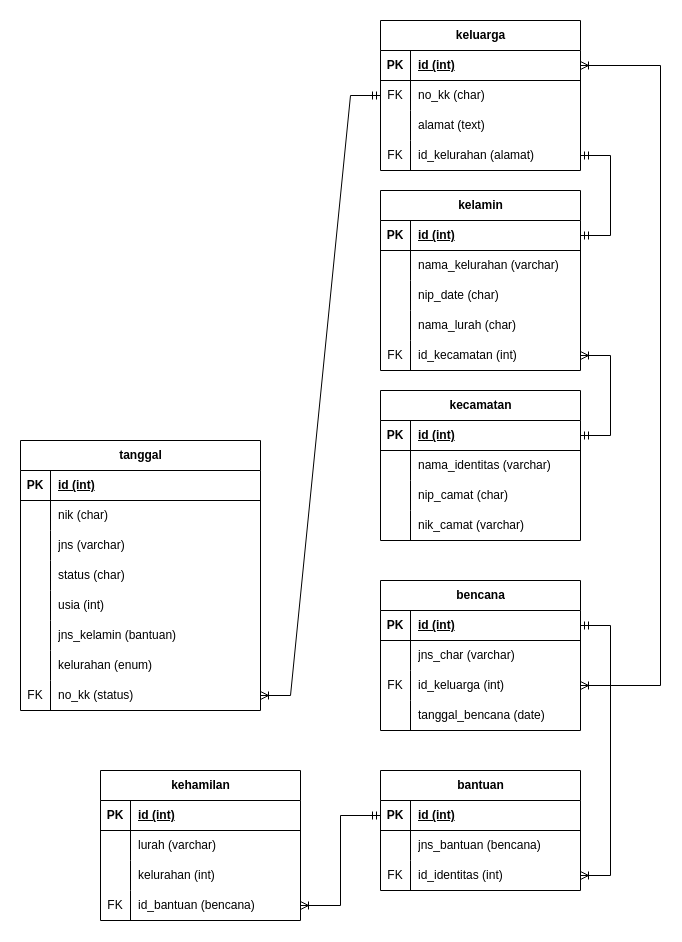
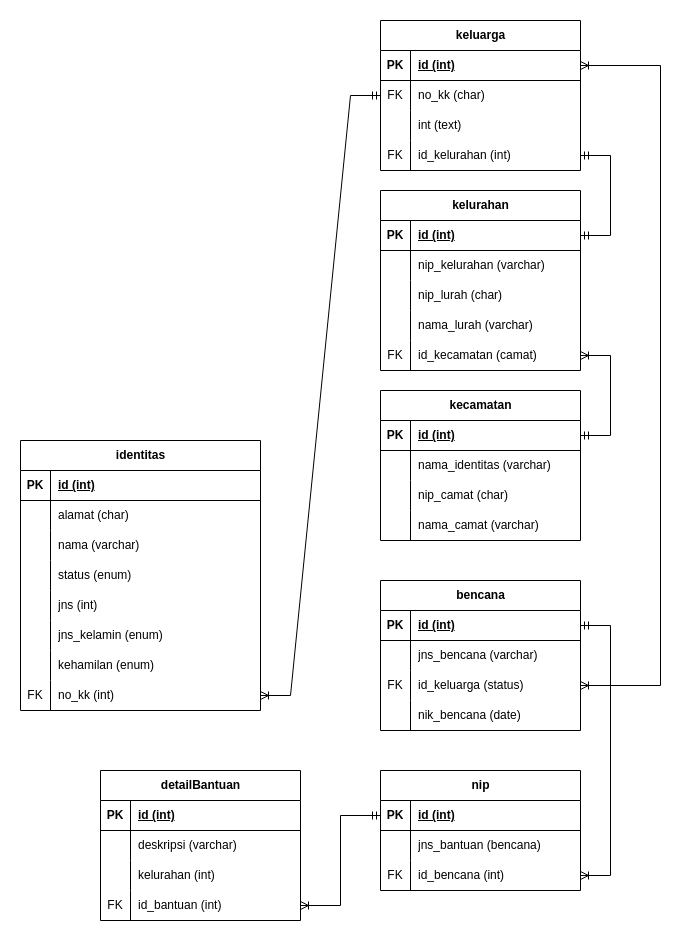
node "alamat (text)": label "alamat (text)" -> "int (text)"
node "id_kelurahan (alamat)": label "id_kelurahan (alamat)" -> "id_kelurahan (int)"
node "kelamin": label "kelamin" -> "kelurahan"
node "nama_kelurahan (varchar)": label "nama_kelurahan (varchar)" -> "nip_kelurahan (varchar)"
node "nip_date (char)": label "nip_date (char)" -> "nip_lurah (char)"
node "nama_lurah (char)": label "nama_lurah (char)" -> "nama_lurah (varchar)"
node "id_kecamatan (int)": label "id_kecamatan (int)" -> "id_kecamatan (camat)"
node "tanggal": label "tanggal" -> "identitas"
node "nik (char)": label "nik (char)" -> "alamat (char)"
node "nik_camat (varchar)": label "nik_camat (varchar)" -> "nama_camat (varchar)"
node "jns (varchar)": label "jns (varchar)" -> "nama (varchar)"
node "status (char)": label "status (char)" -> "status (enum)"
node "usia (int)": label "usia (int)" -> "jns (int)"
node "jns_kelamin (bantuan)": label "jns_kelamin (bantuan)" -> "jns_kelamin (enum)"
node "jns_char (varchar)": label "jns_char (varchar)" -> "jns_bencana (varchar)"
node "kelurahan (enum)": label "kelurahan (enum)" -> "kehamilan (enum)"
node "id_keluarga (int)": label "id_keluarga (int)" -> "id_keluarga (status)"
node "no_kk (status)": label "no_kk (status)" -> "no_kk (int)"
node "tanggal_bencana (date)": label "tanggal_bencana (date)" -> "nik_bencana (date)"
node "kehamilan": label "kehamilan" -> "detailBantuan"
node "bantuan": label "bantuan" -> "nip"
node "lurah (varchar)": label "lurah (varchar)" -> "deskripsi (varchar)"
node "id_identitas (int)": label "id_identitas (int)" -> "id_bencana (int)"
node "id_bantuan (bencana)": label "id_bantuan (bencana)" -> "id_bantuan (int)"
